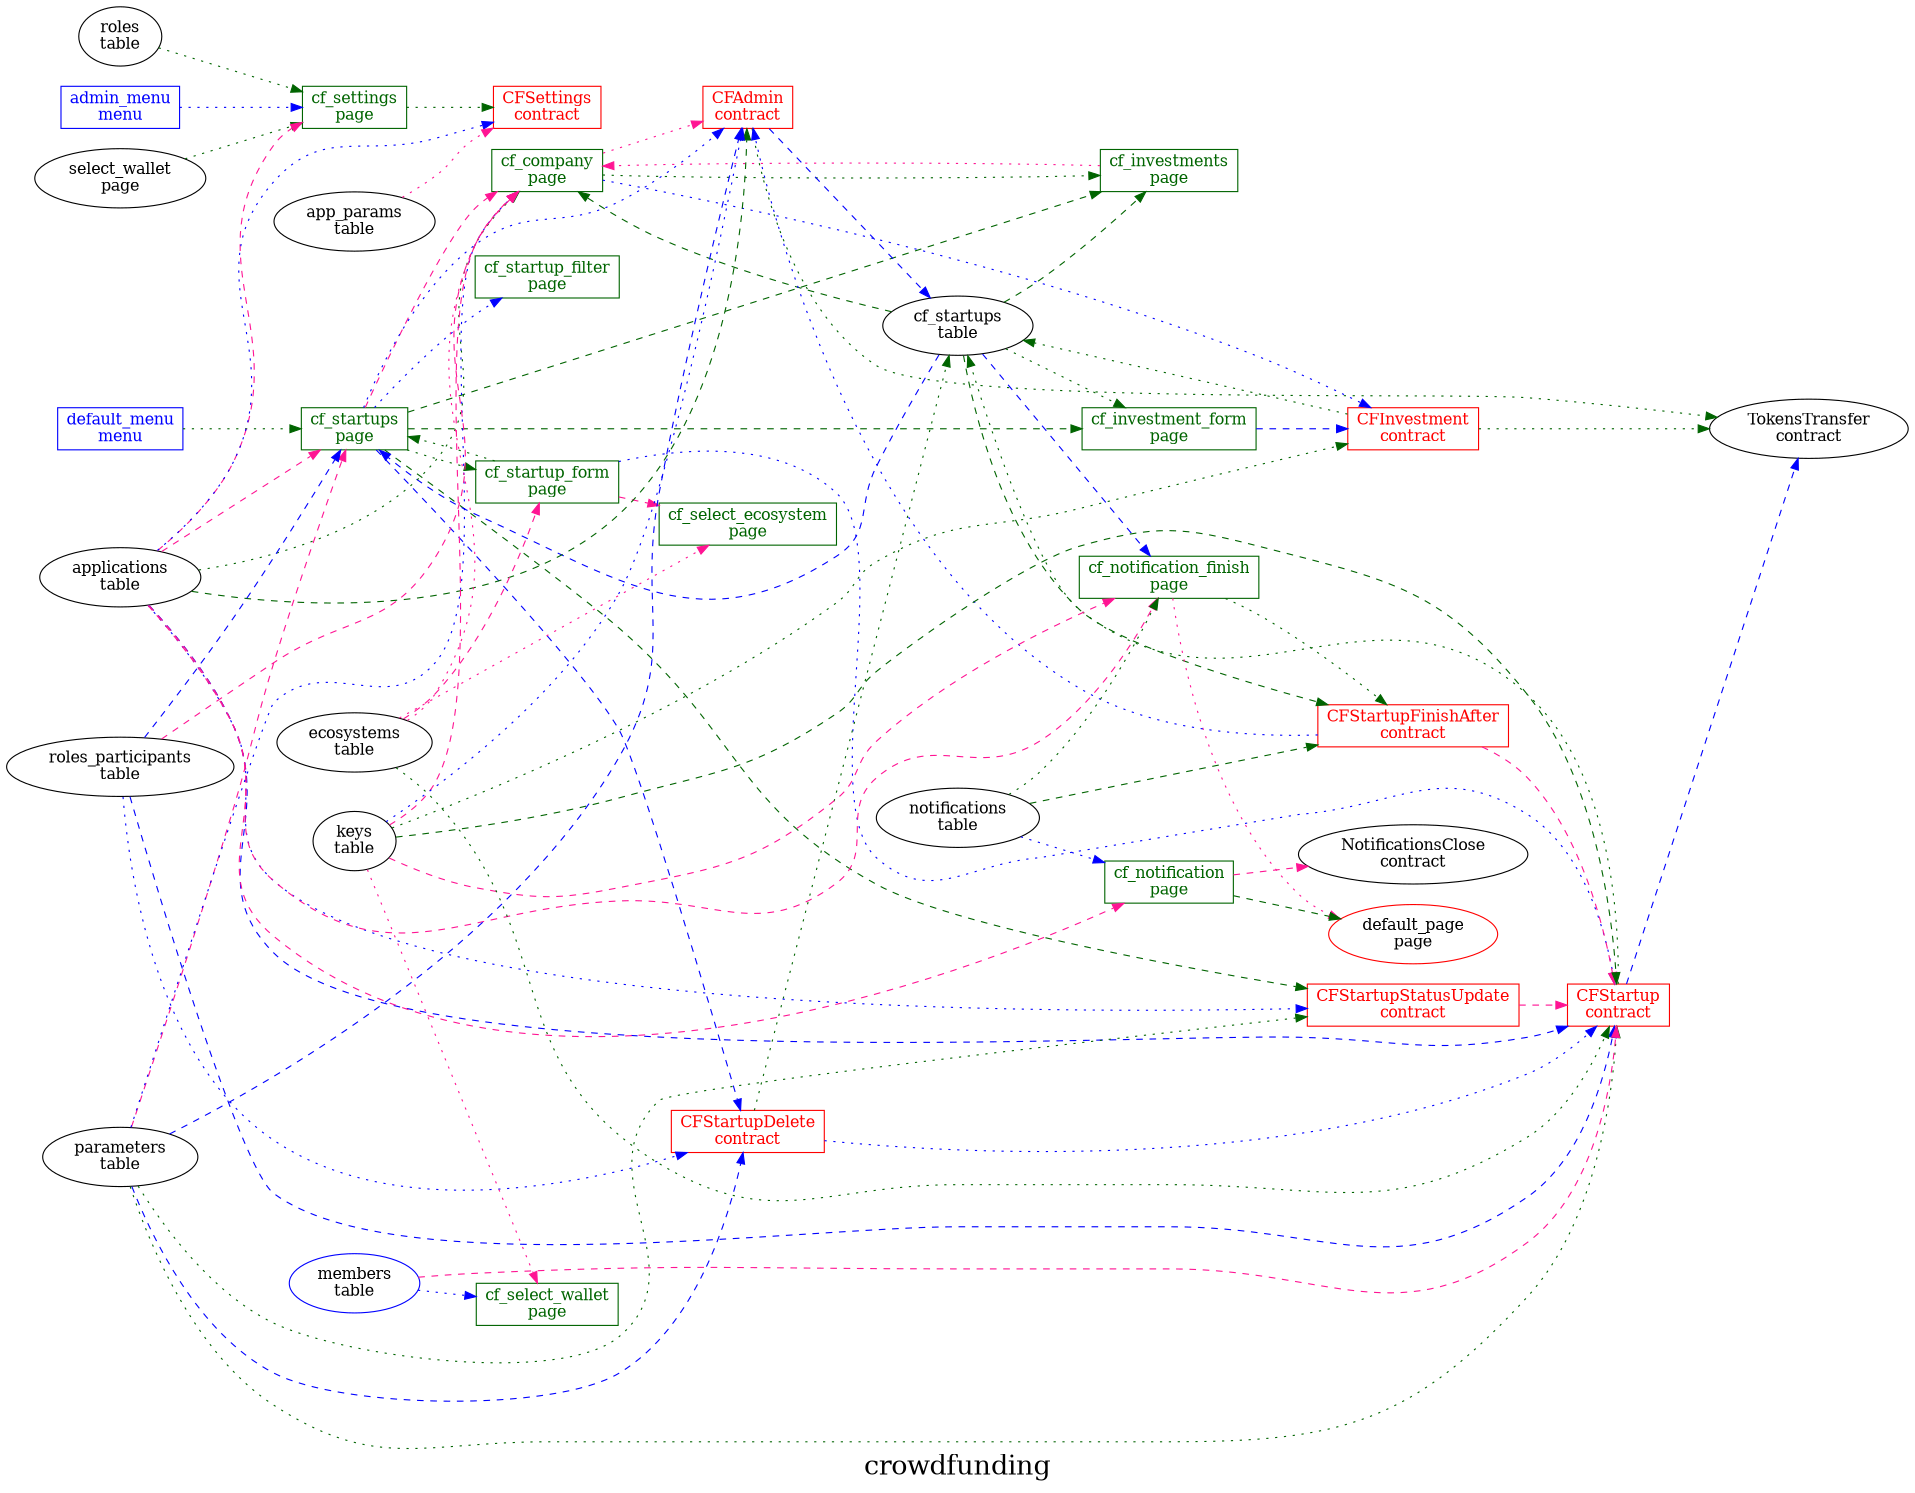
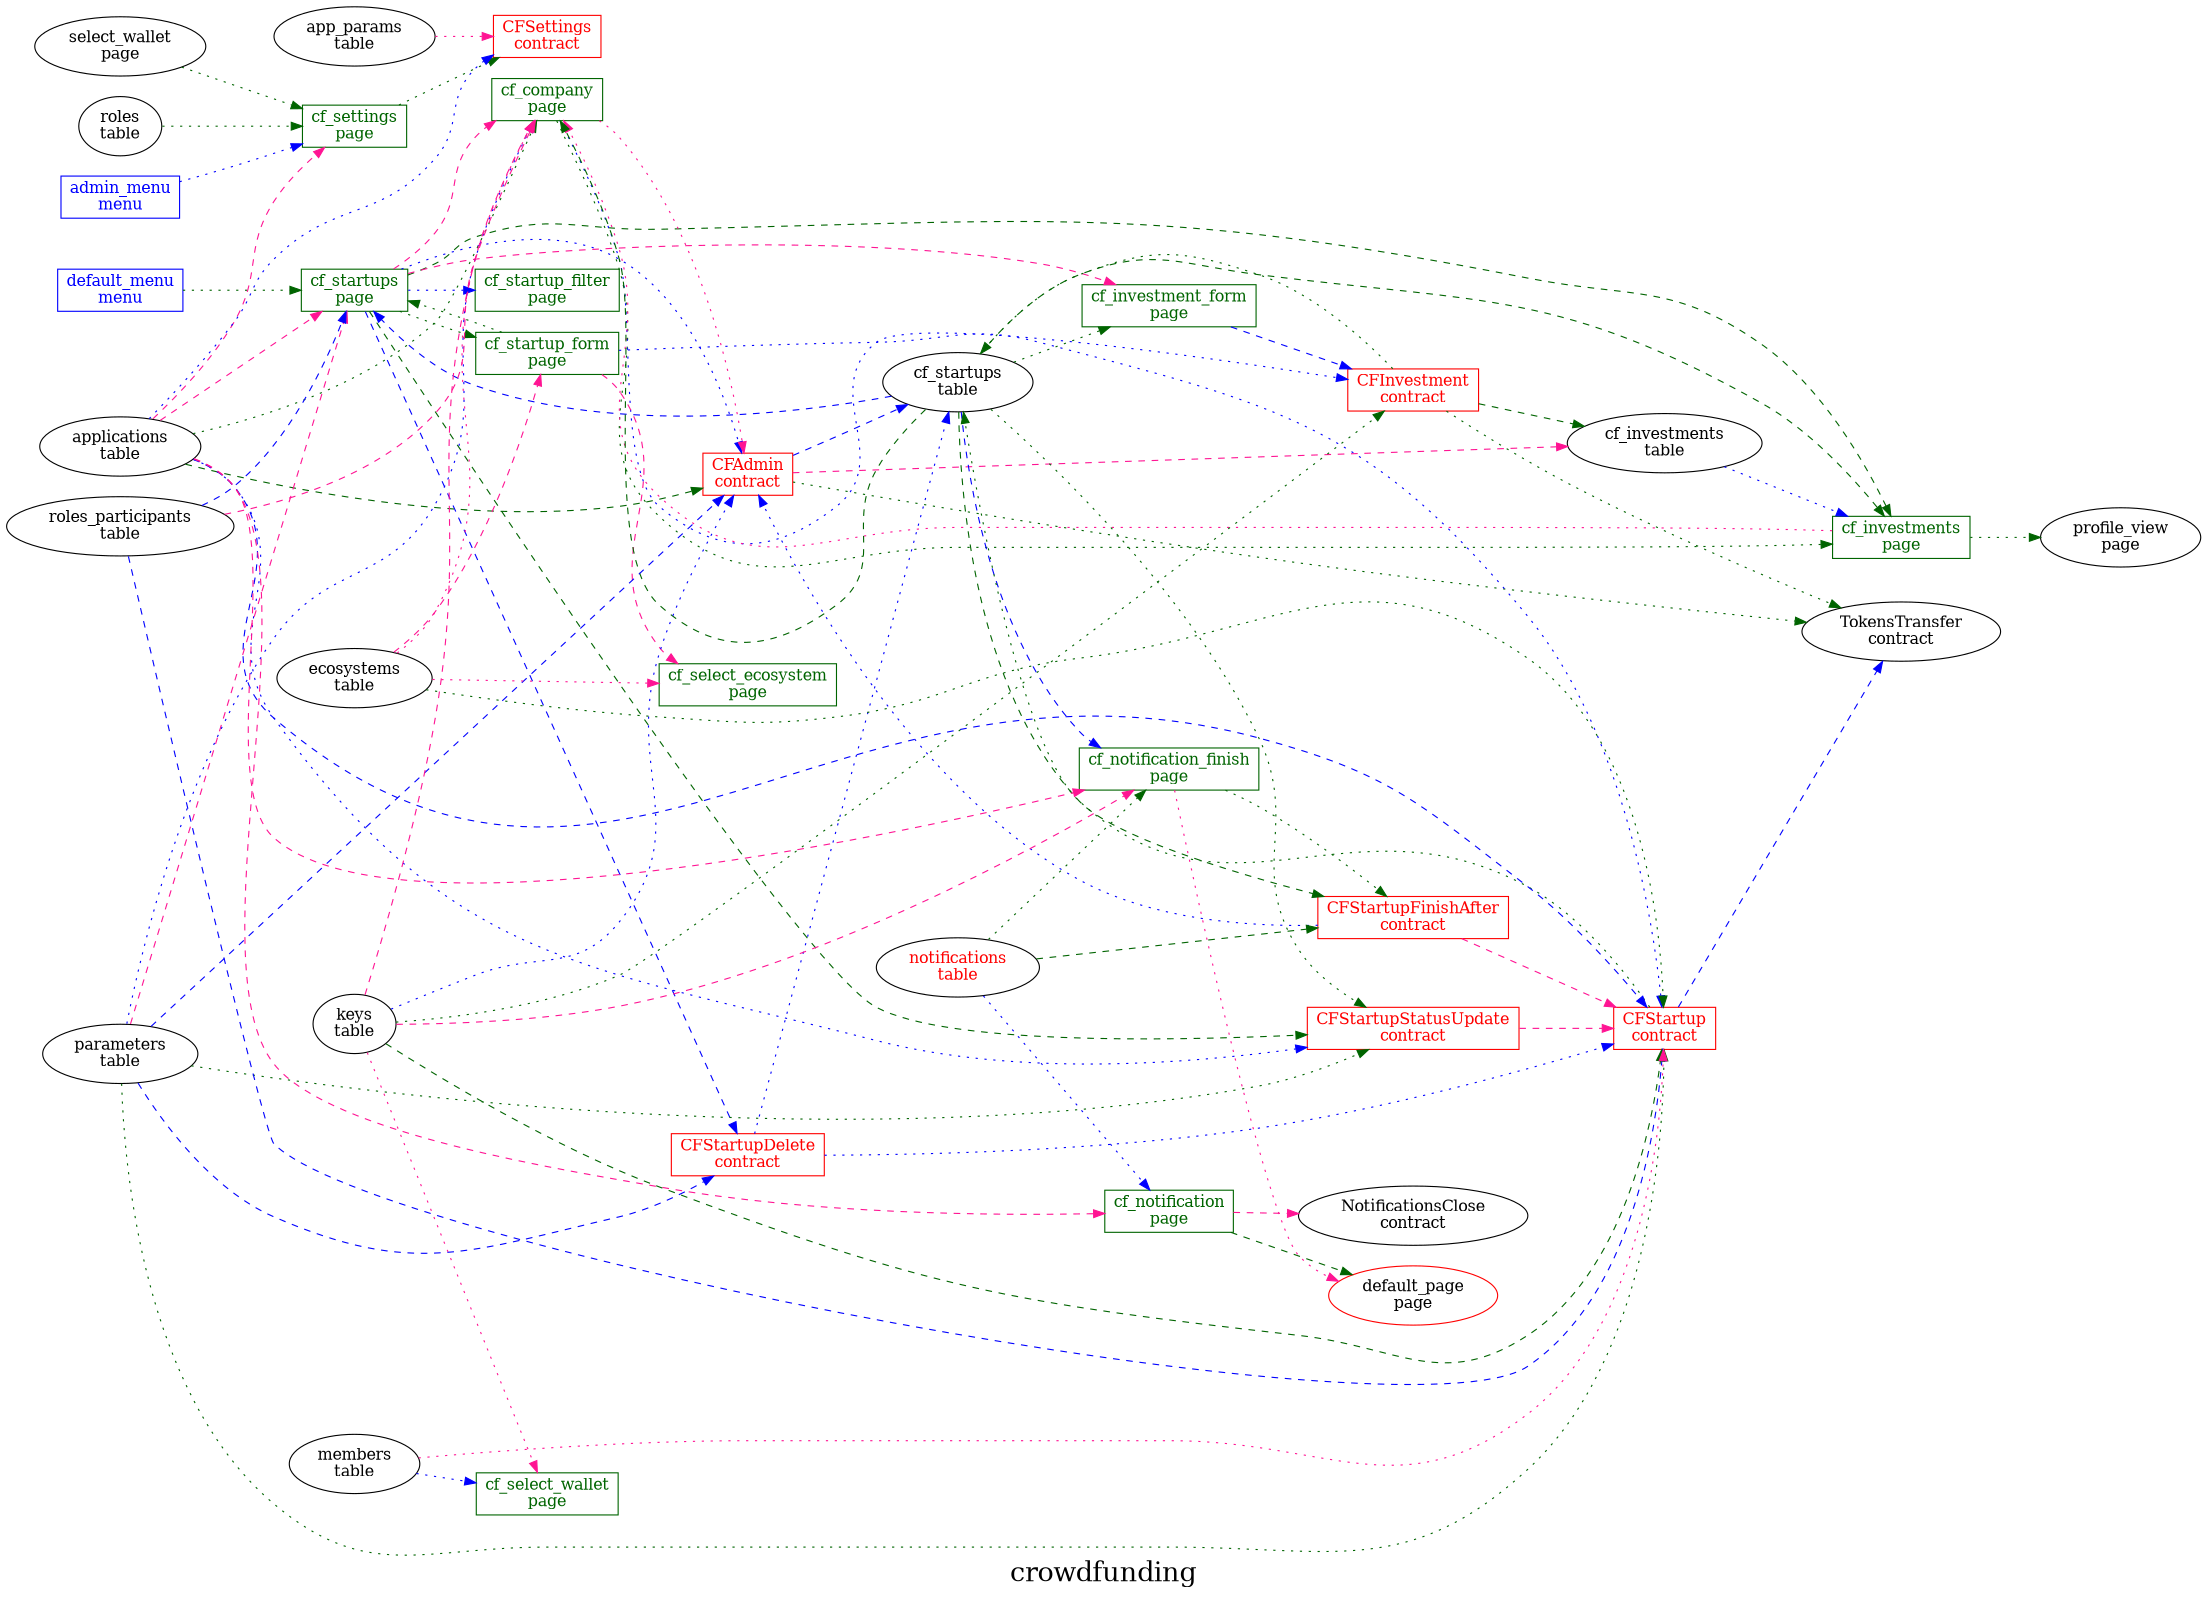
edge "cf_startups page" -> "cf_investment_form page": color darkgreen -> deeppink
node "cf_investments table": added
node "profile_view page": added
edge "cf_startups table" -> "CFStartupStatusUpdate contract": added
edge "CFStartupDelete contract" -> "cf_startups table": color darkgreen -> blue
node "notifications table": fontcolor black -> red
edge "roles_participants table" -> "CFStartupDelete contract": removed
edge "members table" -> "CFStartup contract": style dashed -> dotted
node "members table": color blue -> black
